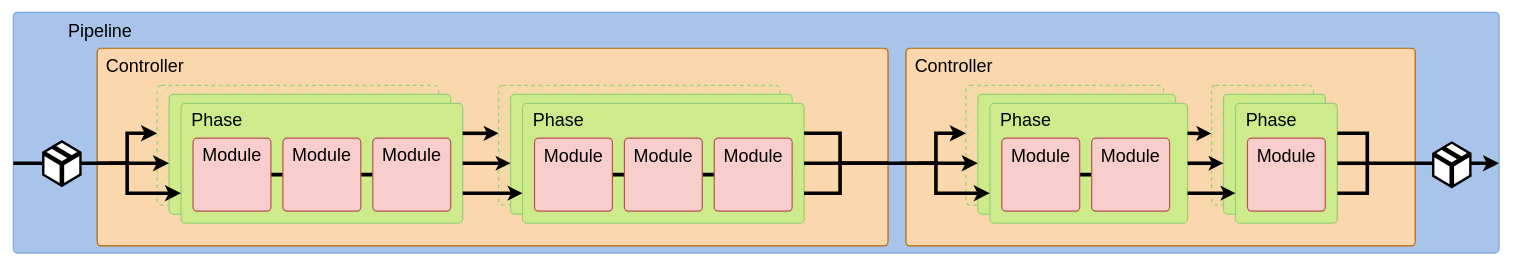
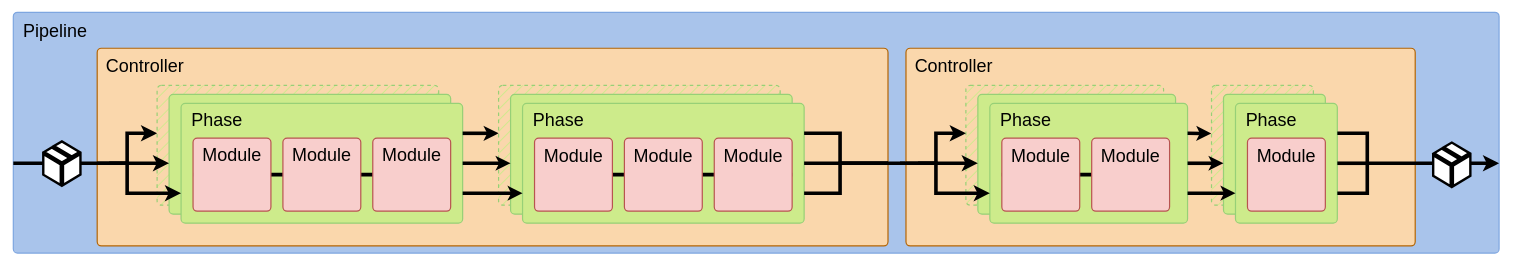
node "Pipeline": moved (99, 30) -> (54, 30)
